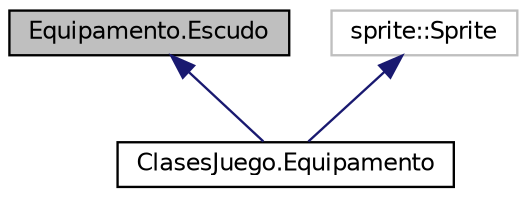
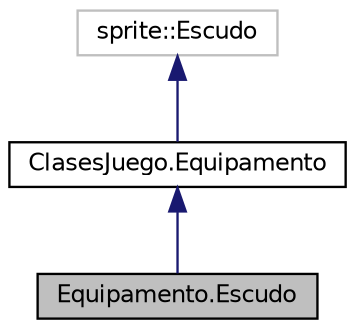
node "sprite::Sprite": label "sprite::Sprite" -> "sprite::Escudo"
edge "ClasesJuego.Equipamento" -> "Equipamento.Escudo": reversed
